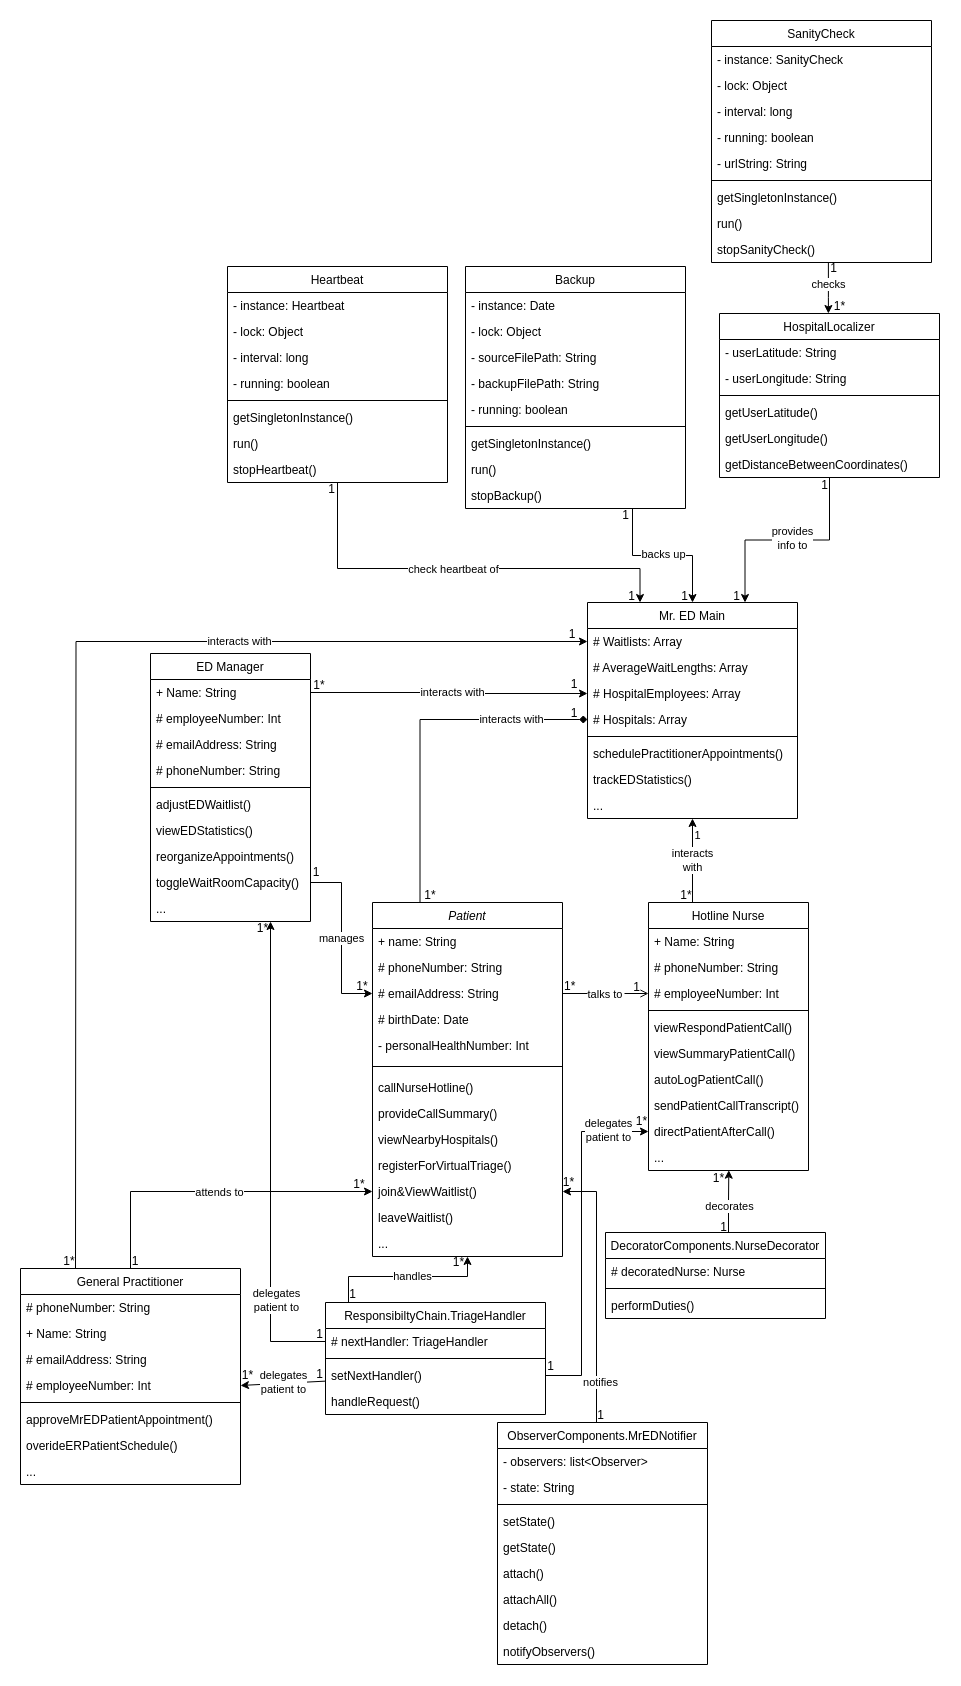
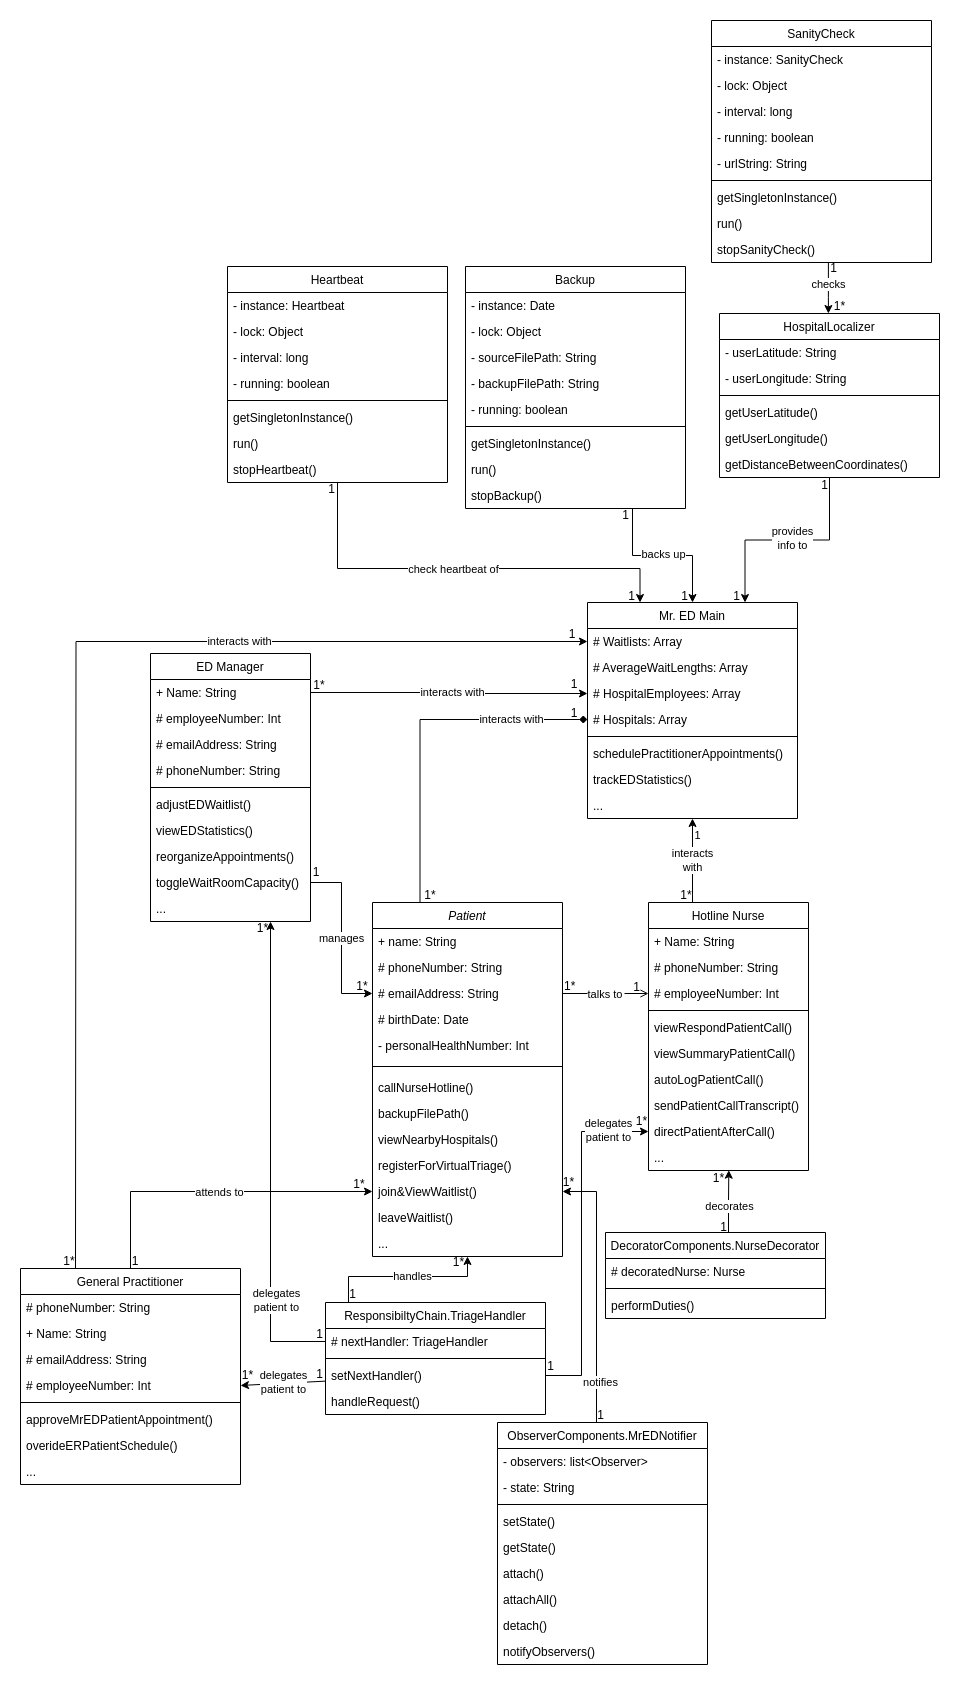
node "provideCallSummary()": label "provideCallSummary()" -> "backupFilePath()"
